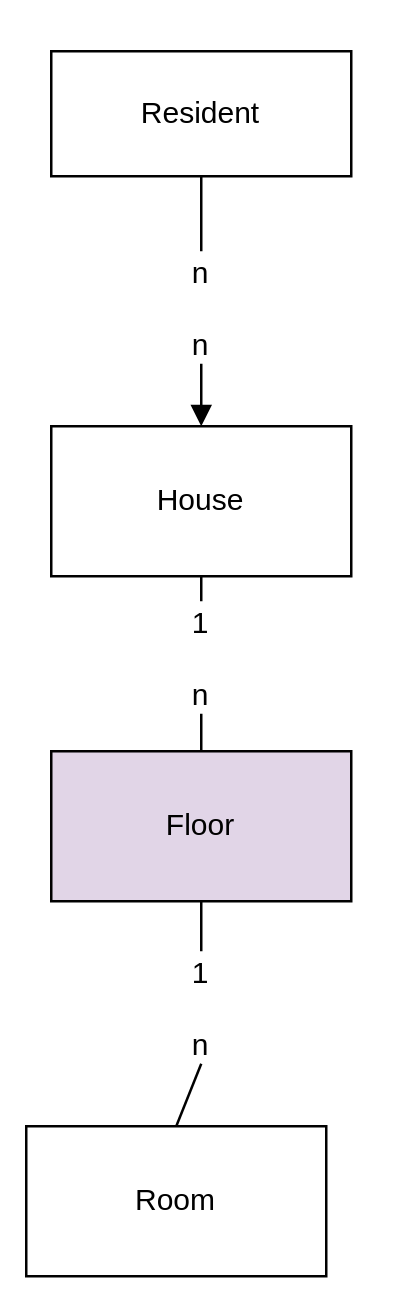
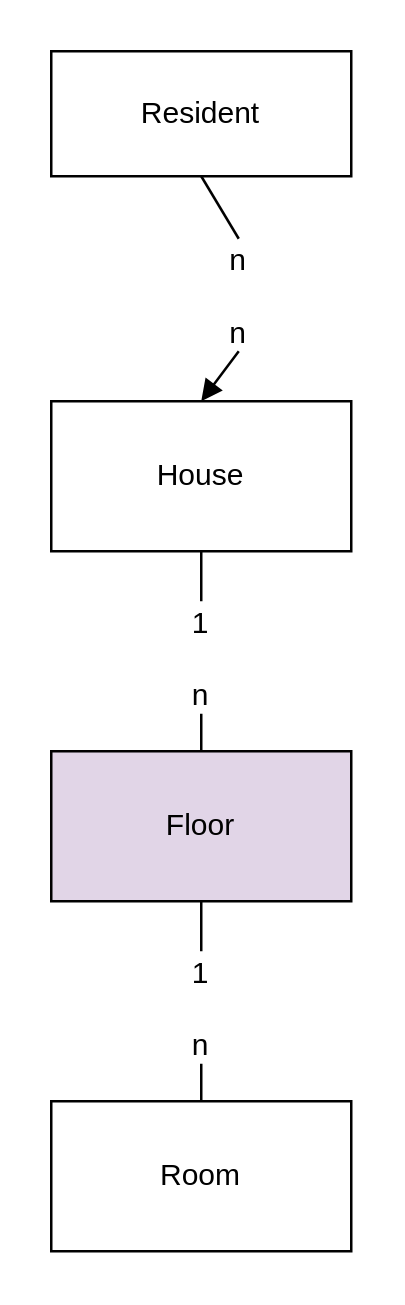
node "n n": moved (201, 308) -> (239, 295)
node "House": moved (201, 501) -> (201, 476)
node "Room": moved (176, 1201) -> (201, 1176)
